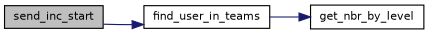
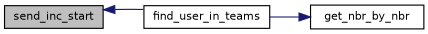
node "get_nbr_by_level": label "get_nbr_by_level" -> "get_nbr_by_nbr"
edge "send_inc_start" -> "find_user_in_teams": reversed
